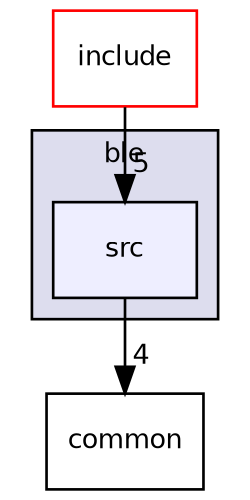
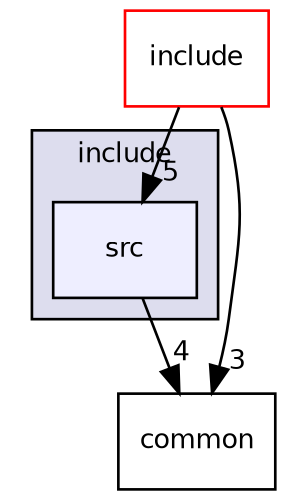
cluster "ble": label "ble" -> "include"
edge "include" -> "common": added
